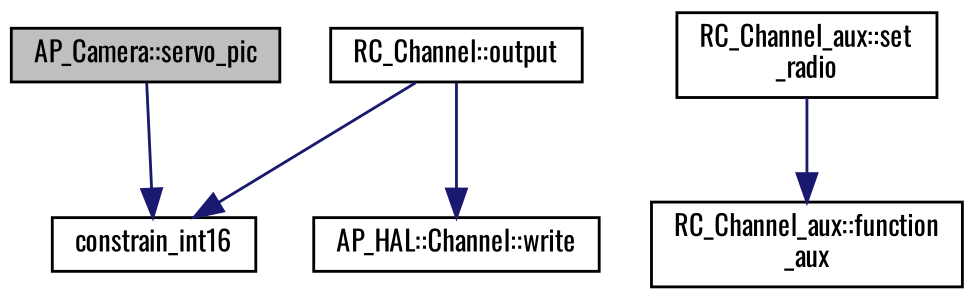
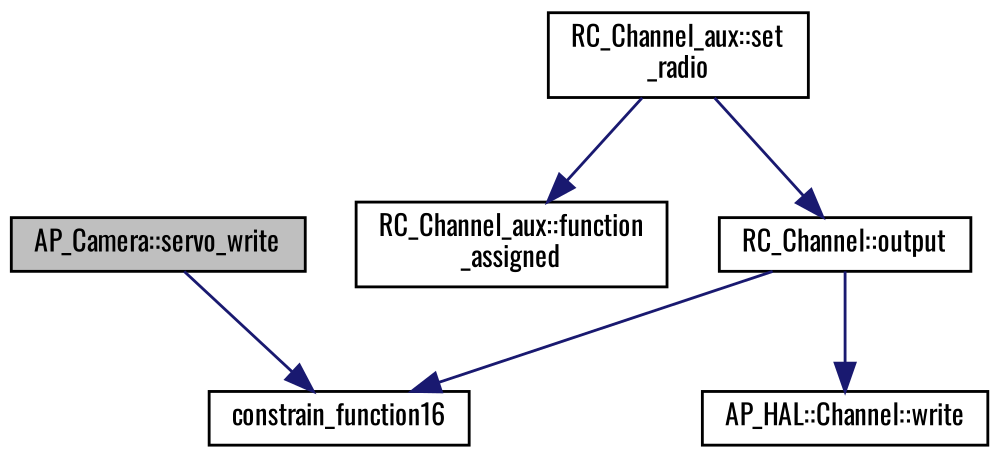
node "AP_Camera::servo_pic": label "AP_Camera::servo_pic" -> "AP_Camera::servo_write"
edge "RC_Channel_aux::set _radio" -> "RC_Channel::output": added
node "constrain_int16": label "constrain_int16" -> "constrain_function16"
node "RC_Channel_aux::function _aux": label "RC_Channel_aux::function _aux" -> "RC_Channel_aux::function _assigned"
